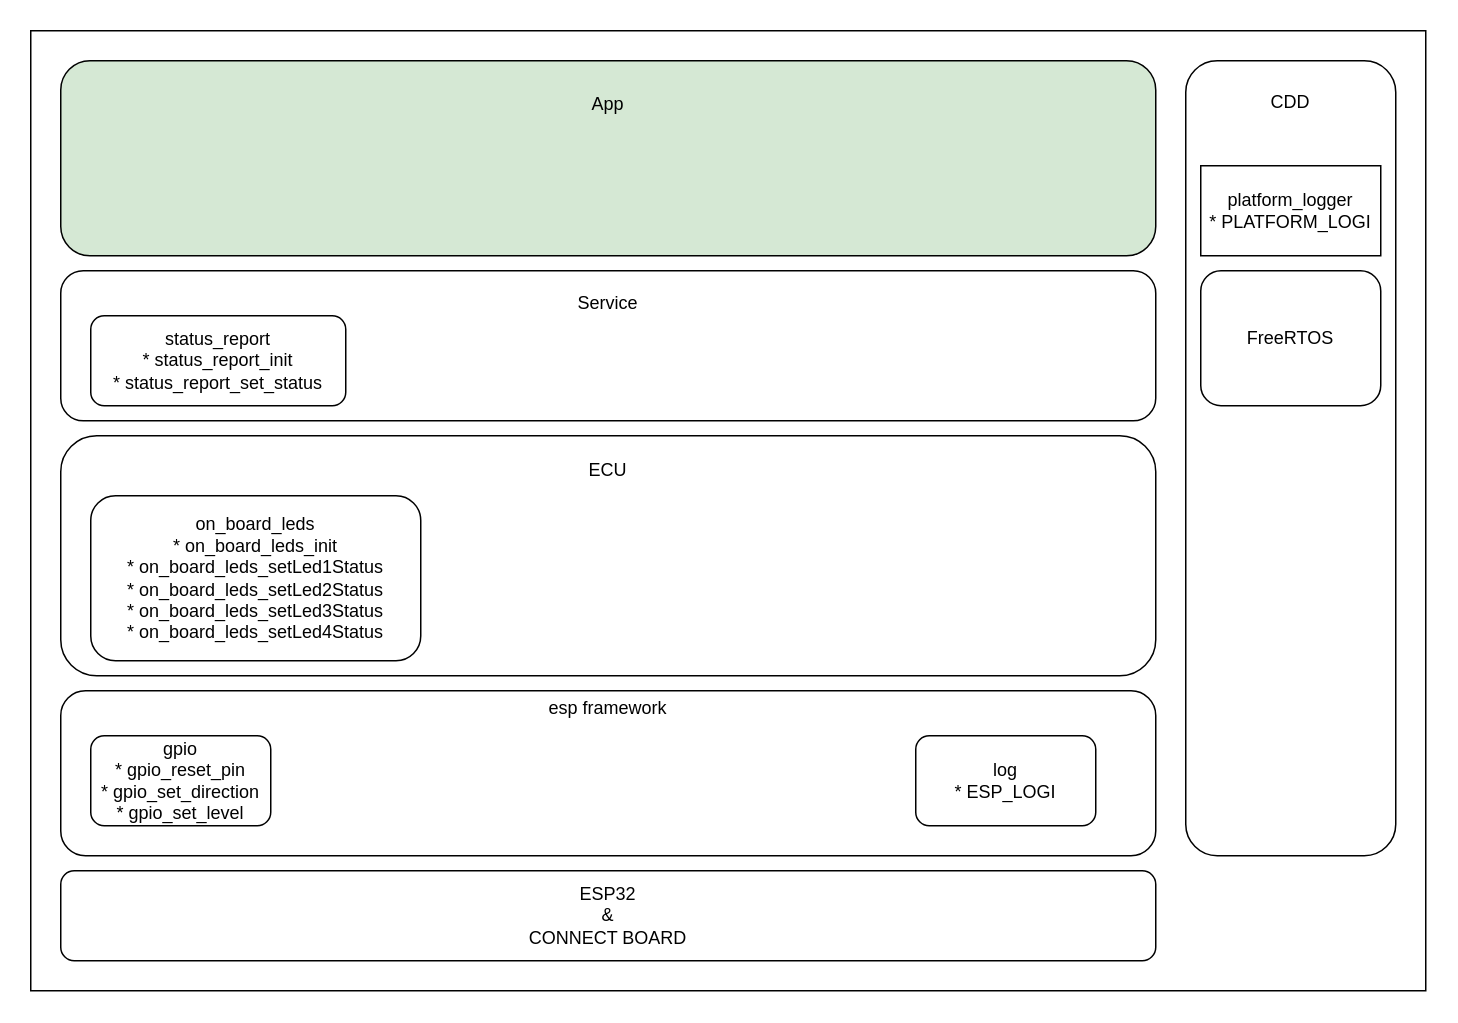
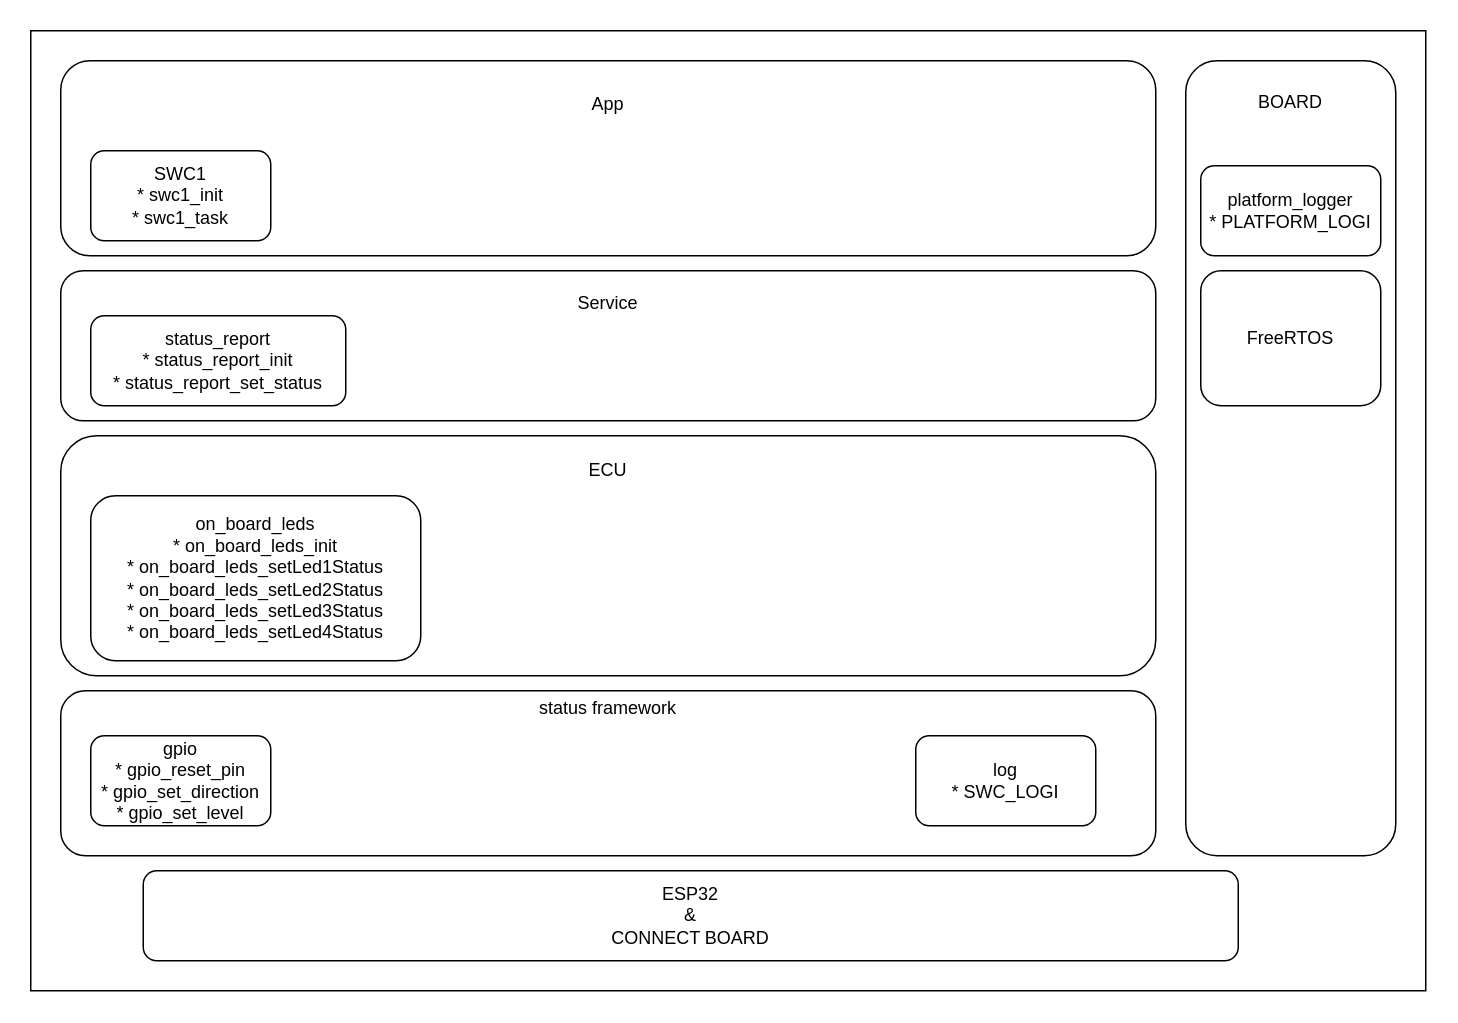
node "App": fillcolor #d5e8d4 -> #ffffff
node "SWC1 * swc1_init * swc1_task": added
node "platform_logger * PLATFORM_LOGI": shape rectangle -> rounded rectangle
node "CDD": label "CDD" -> "BOARD"
node "esp framework": label "esp framework" -> "status framework"
node "log * ESP_LOGI": label "log * ESP_LOGI" -> "log * SWC_LOGI"
node "ESP32 & CONNECT BOARD": moved (608, 916) -> (691, 916)
